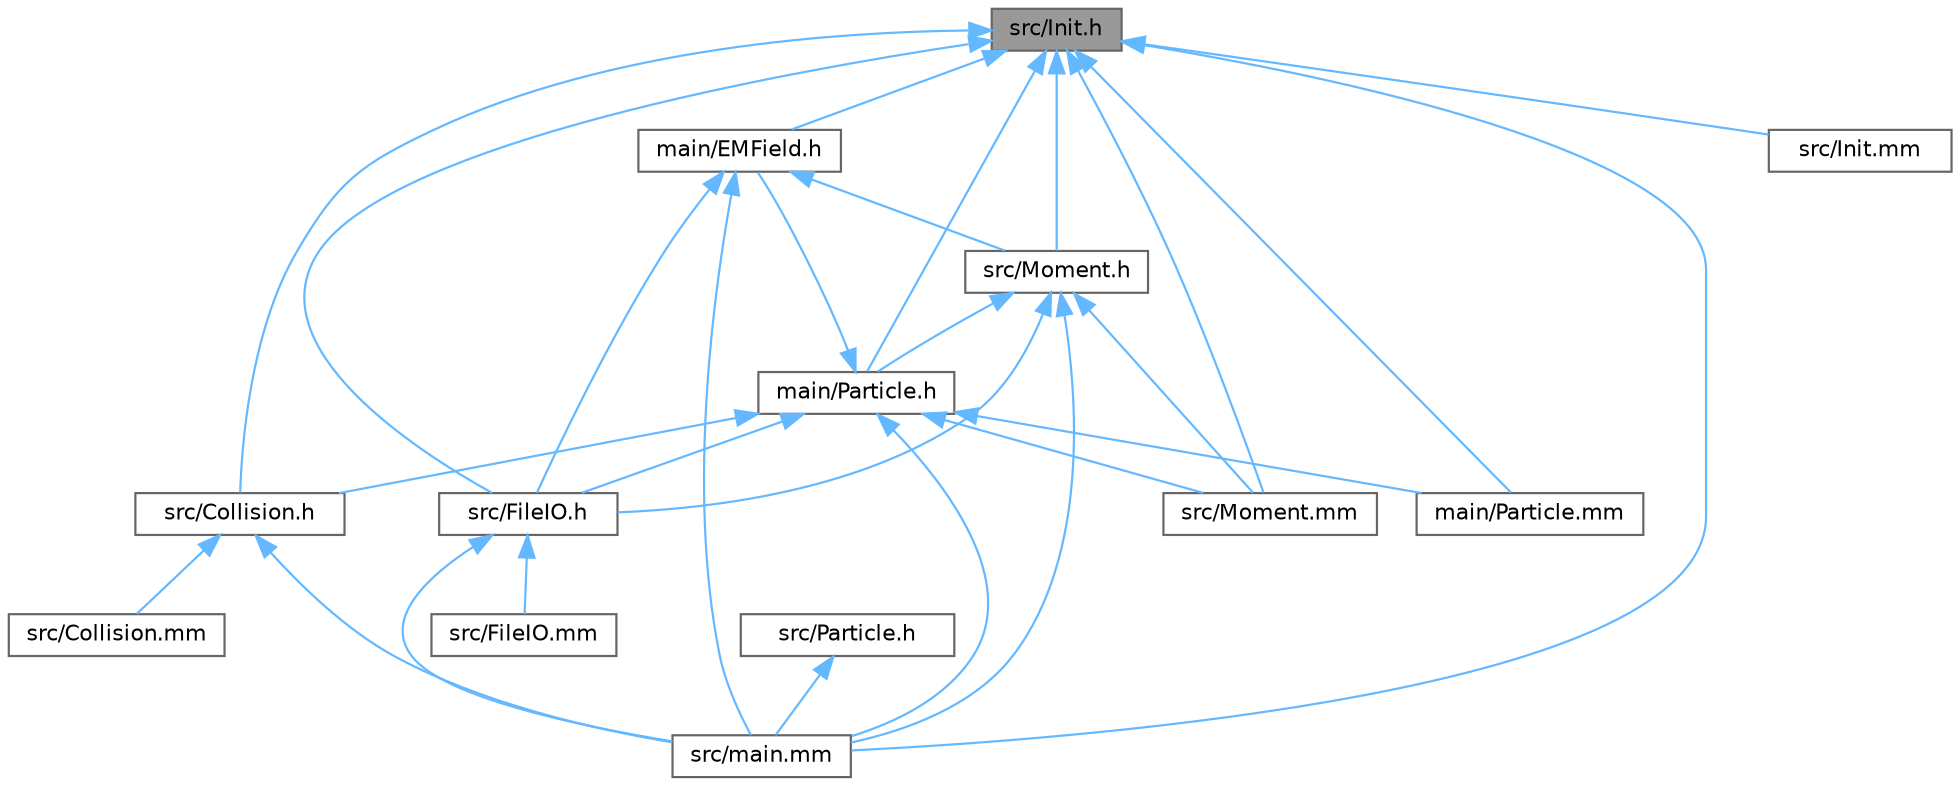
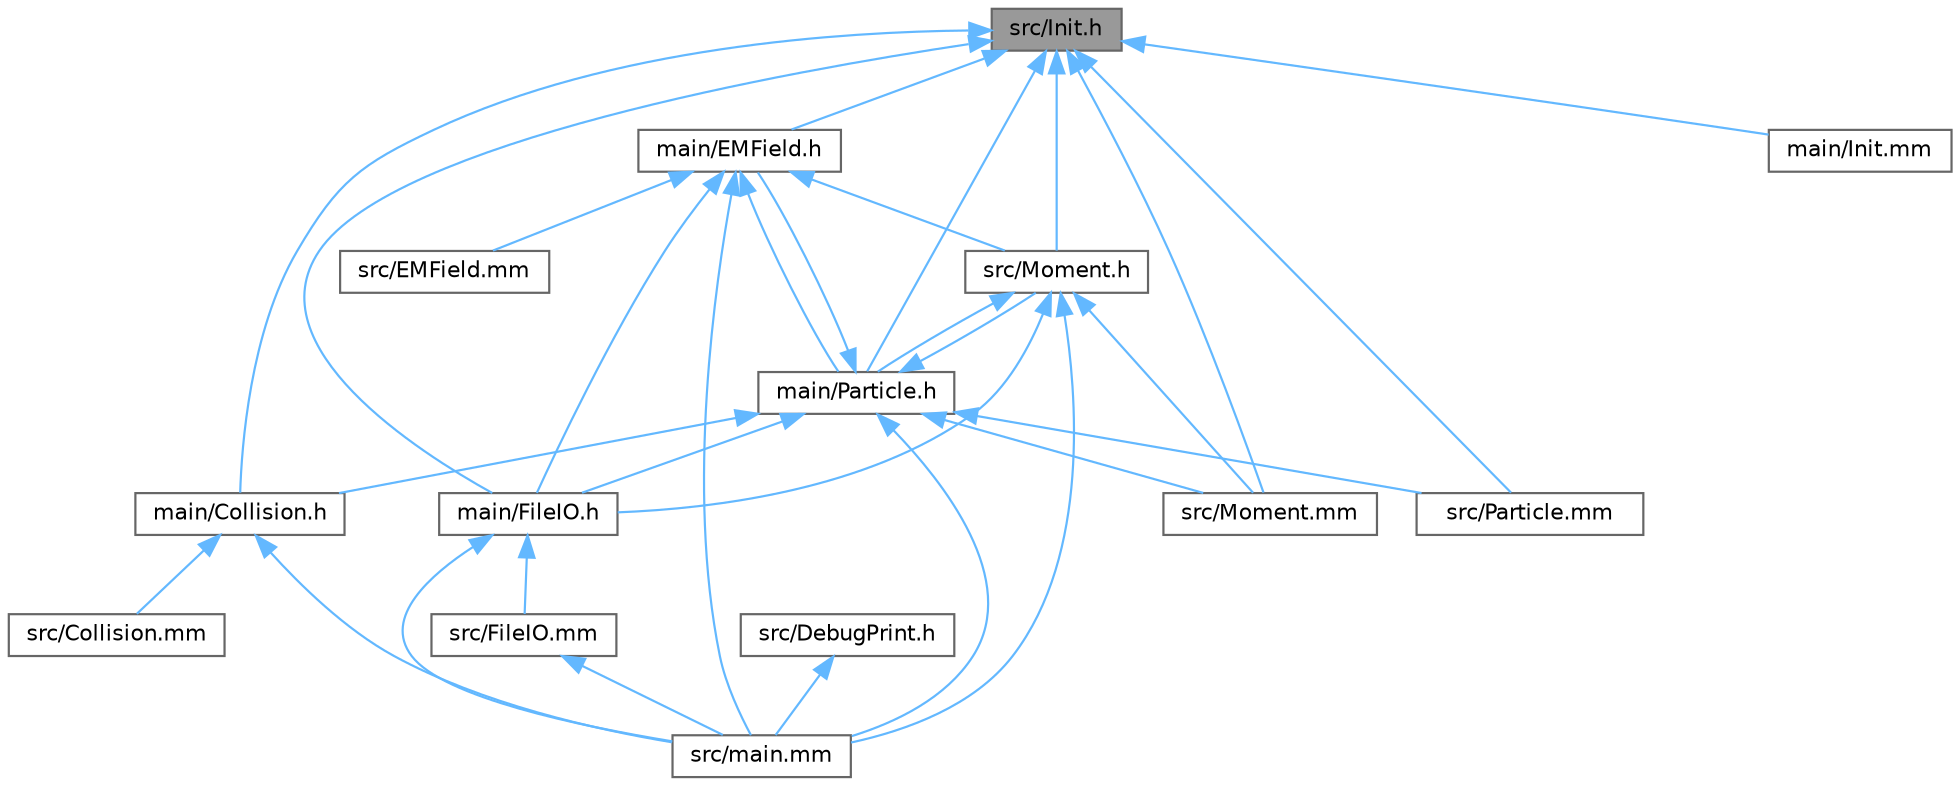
node "src/Init.mm": label "src/Init.mm" -> "main/Init.mm"
node "src/EMField.mm": added
edge "main/Particle.h" -> "main/EMField.h": added
edge "src/Moment.h" -> "main/Particle.h": added
node "src/Collision.h": label "src/Collision.h" -> "main/Collision.h"
node "src/FileIO.h": label "src/FileIO.h" -> "main/FileIO.h"
node "main/Particle.mm": label "main/Particle.mm" -> "src/Particle.mm"
edge "src/main.mm" -> "src/Init.h": now "src/main.mm" -> "src/FileIO.mm"
node "src/Particle.h": label "src/Particle.h" -> "src/DebugPrint.h"
